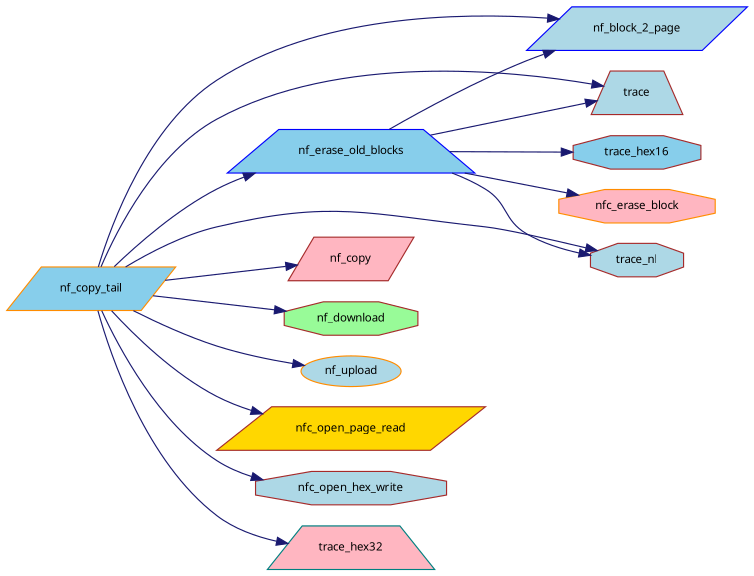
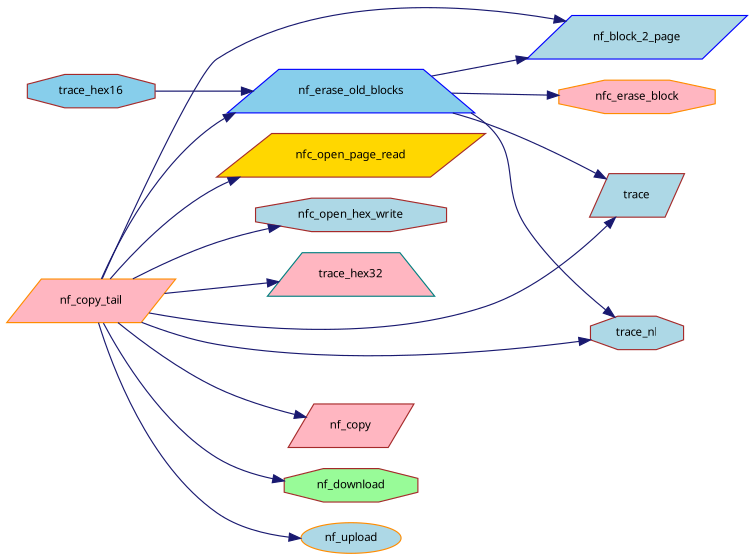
node "trace": shape trapezium -> parallelogram
edge "nf_erase_old_blocks" -> "trace_hex16": reversed
node "nf_copy_tail": fillcolor skyblue -> lightpink
